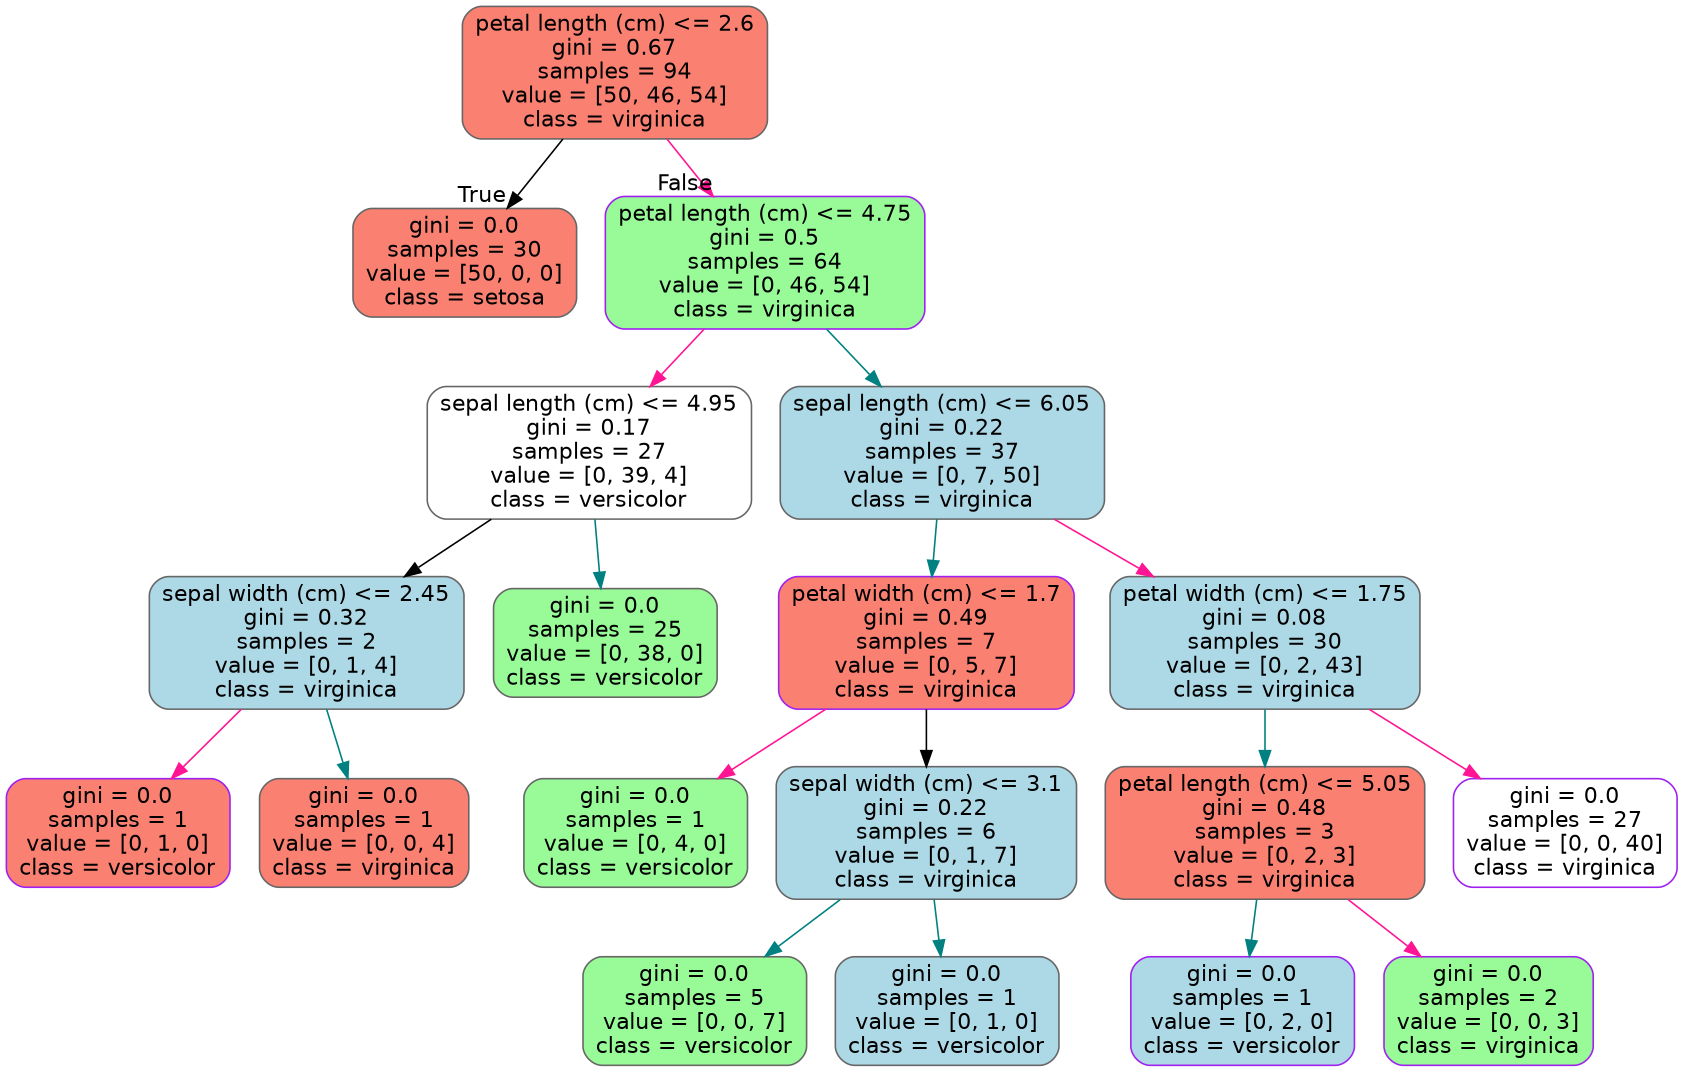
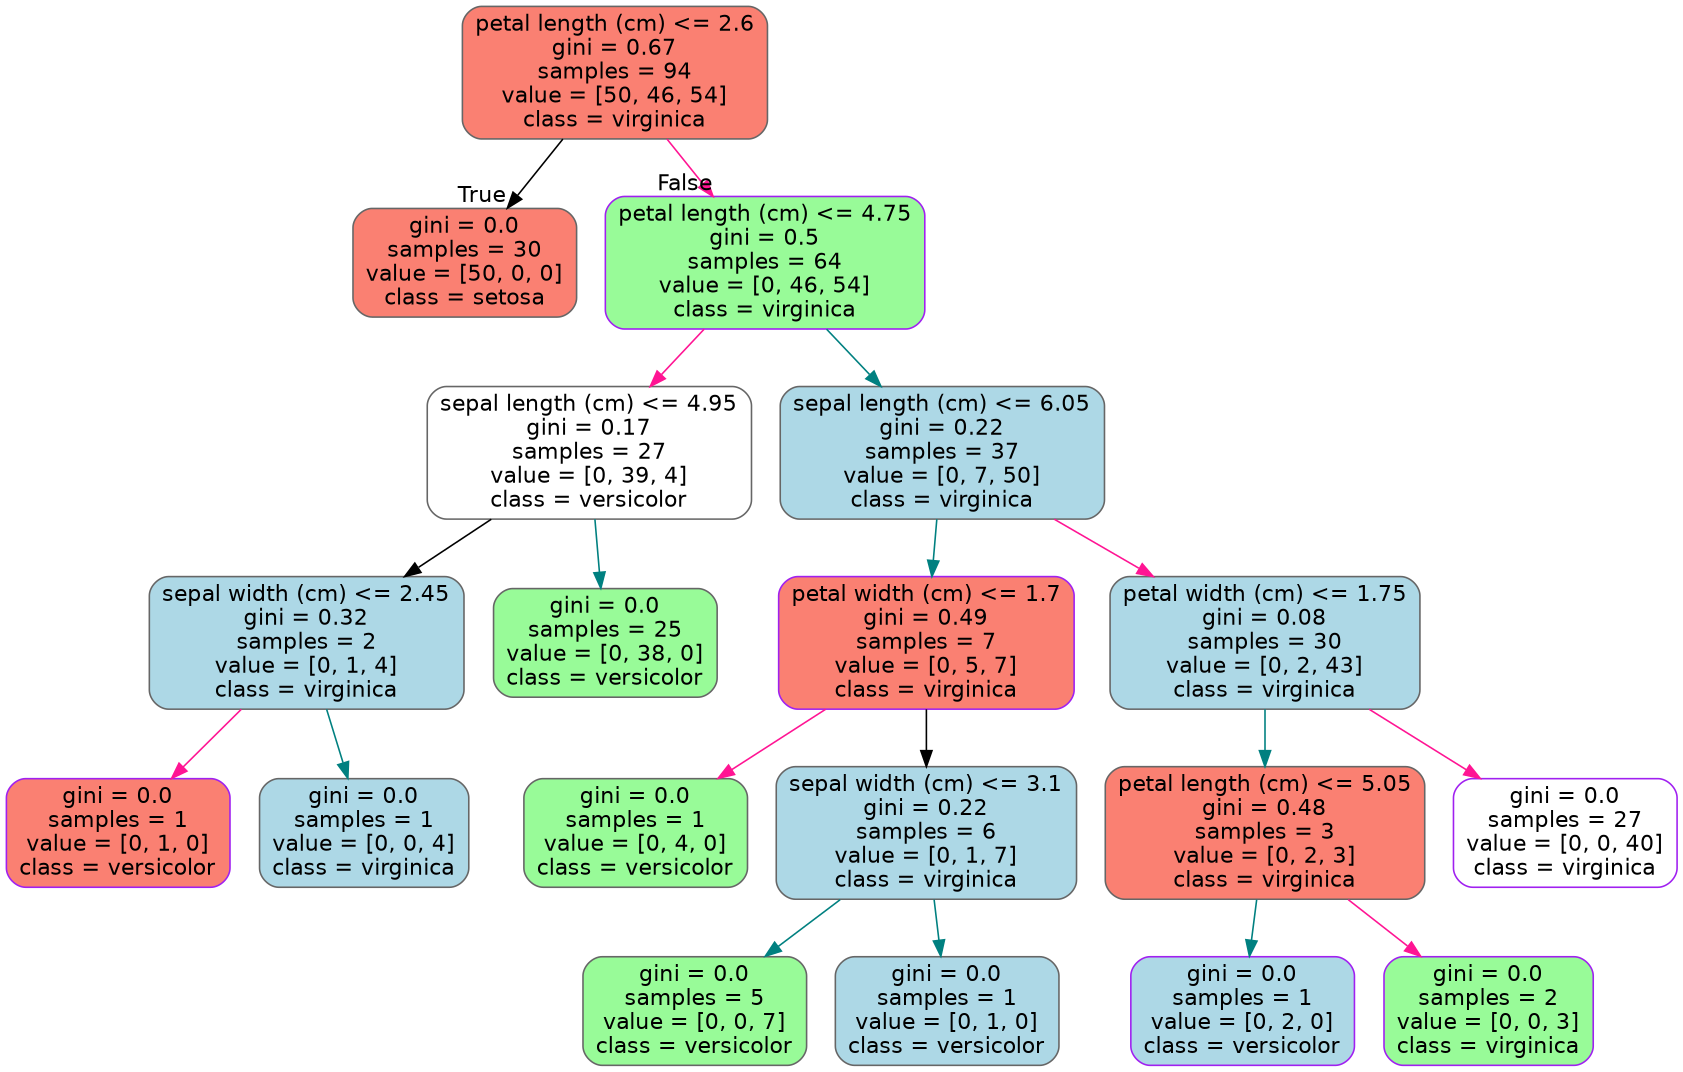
node "gini = 0.0 samples = 1 value = [0, 0, 4] class = virginica": fillcolor salmon -> lightblue
